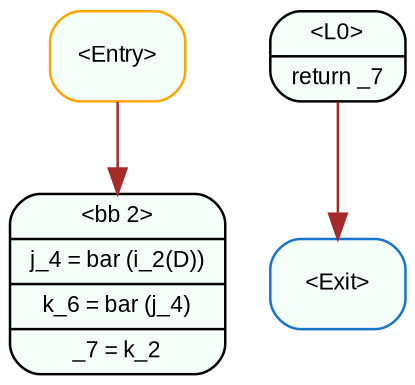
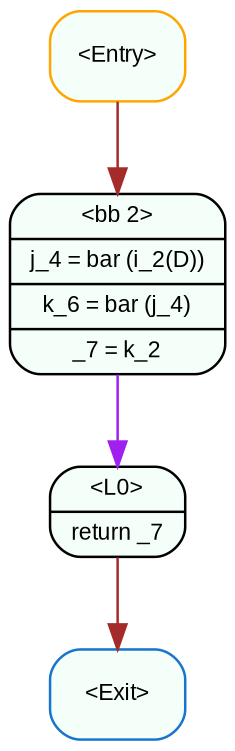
edge "<bb 2>" -> "<L0>": added
